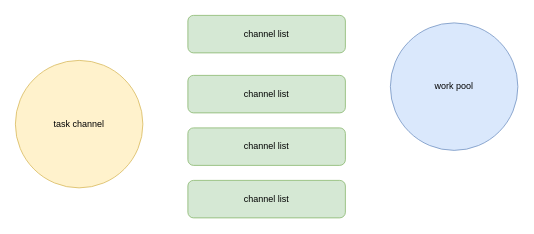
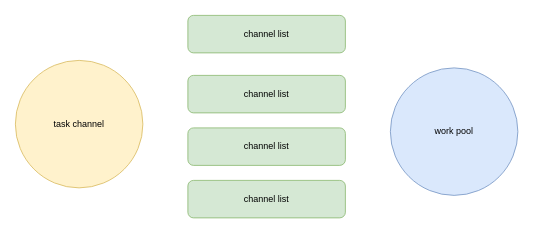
node "work pool": moved (454, 87) -> (454, 132)
